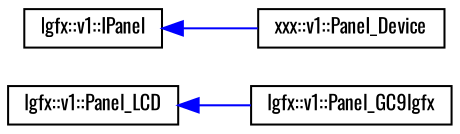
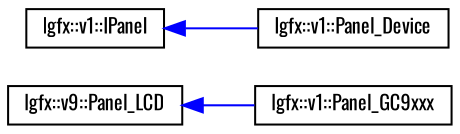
node "xxx::v1::Panel_Device": label "xxx::v1::Panel_Device" -> "lgfx::v1::Panel_Device"
node "lgfx::v1::Panel_LCD": label "lgfx::v1::Panel_LCD" -> "lgfx::v9::Panel_LCD"
node "lgfx::v1::Panel_GC9lgfx": label "lgfx::v1::Panel_GC9lgfx" -> "lgfx::v1::Panel_GC9xxx"
